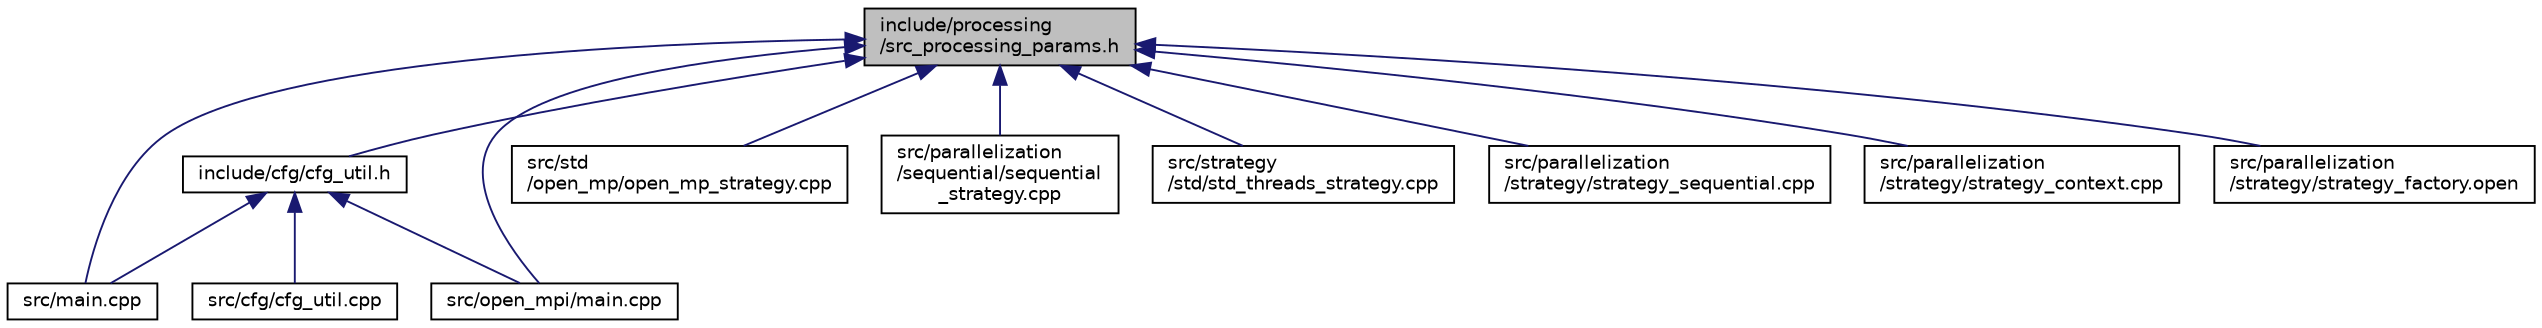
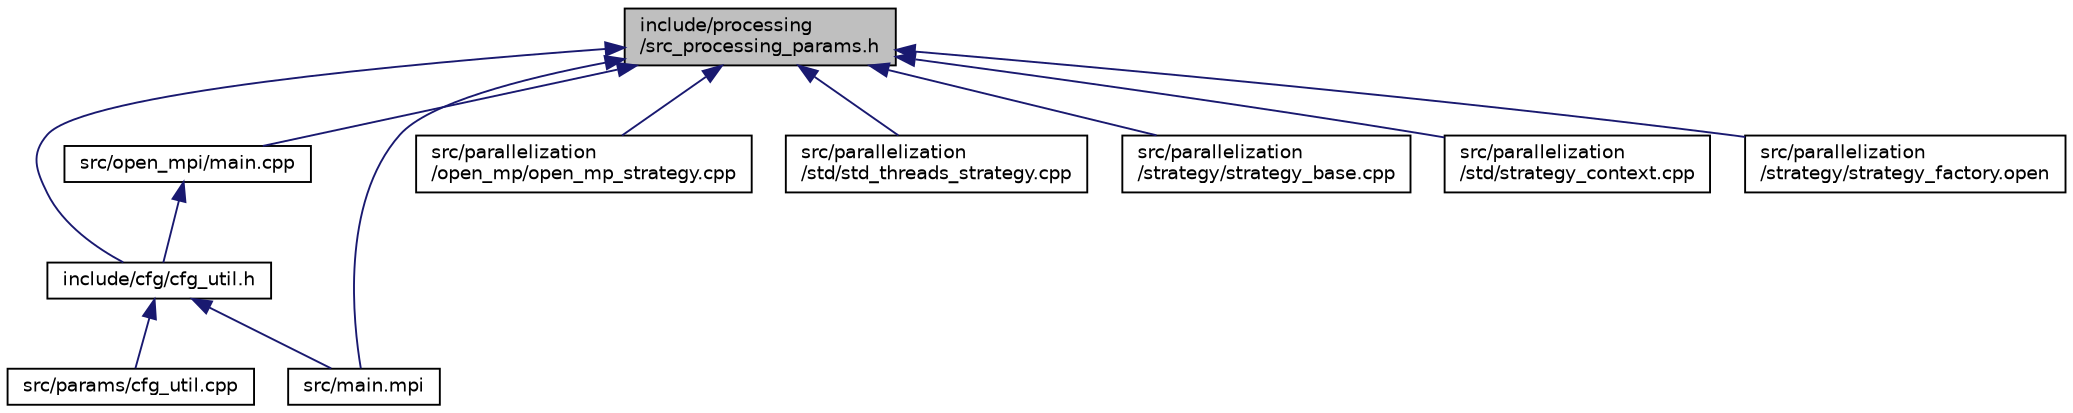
node "src/std /open_mp/open_mp_strategy.cpp": label "src/std /open_mp/open_mp_strategy.cpp" -> "src/parallelization /open_mp/open_mp_strategy.cpp"
node "src/parallelization /sequential/sequential _strategy.cpp": removed
node "src/strategy /std/std_threads_strategy.cpp": label "src/strategy /std/std_threads_strategy.cpp" -> "src/parallelization /std/std_threads_strategy.cpp"
node "src/parallelization /strategy/strategy_sequential.cpp": label "src/parallelization /strategy/strategy_sequential.cpp" -> "src/parallelization /strategy/strategy_base.cpp"
node "src/parallelization /strategy/strategy_context.cpp": label "src/parallelization /strategy/strategy_context.cpp" -> "src/parallelization /std/strategy_context.cpp"
edge "src/open_mpi/main.cpp" -> "include/cfg/cfg_util.h": reversed
node "src/main.cpp": label "src/main.cpp" -> "src/main.mpi"
node "src/cfg/cfg_util.cpp": label "src/cfg/cfg_util.cpp" -> "src/params/cfg_util.cpp"
